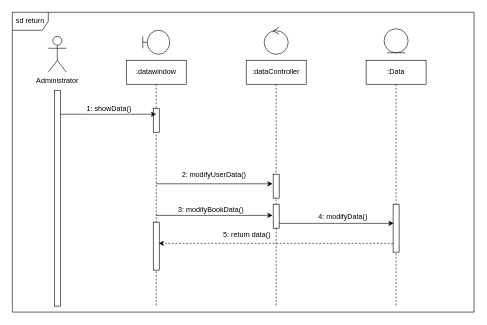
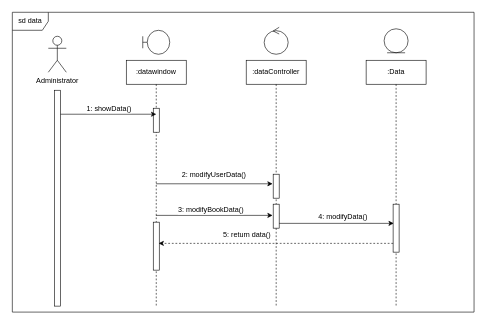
node "sd return": label "sd return" -> "sd data"
